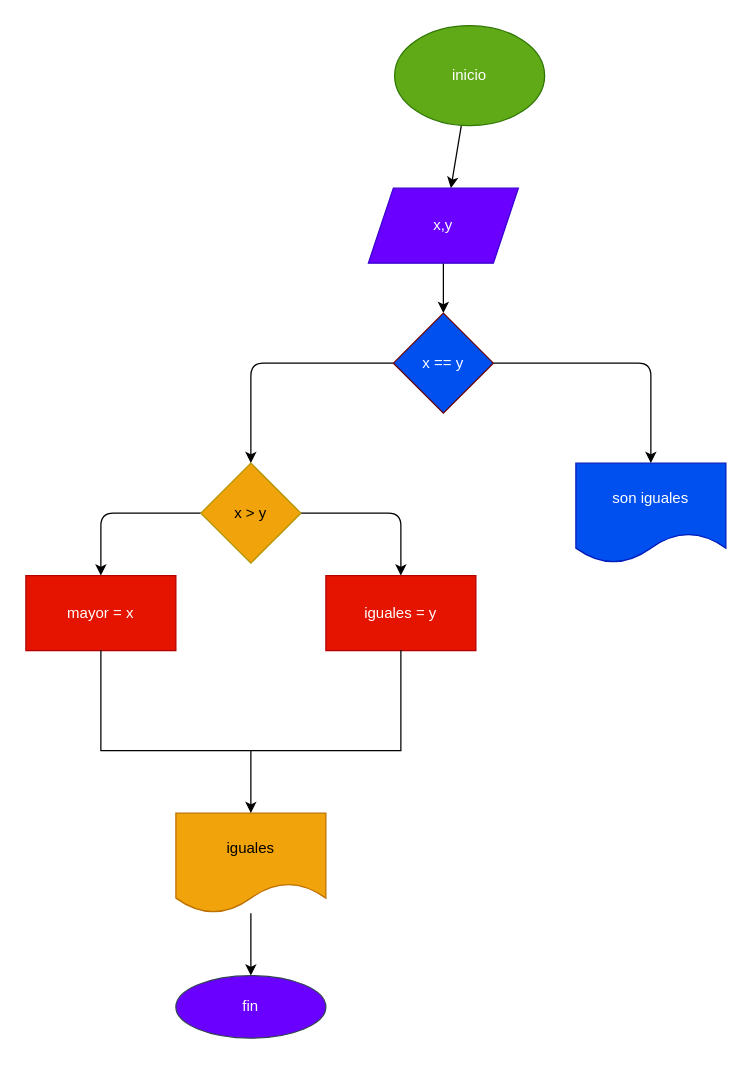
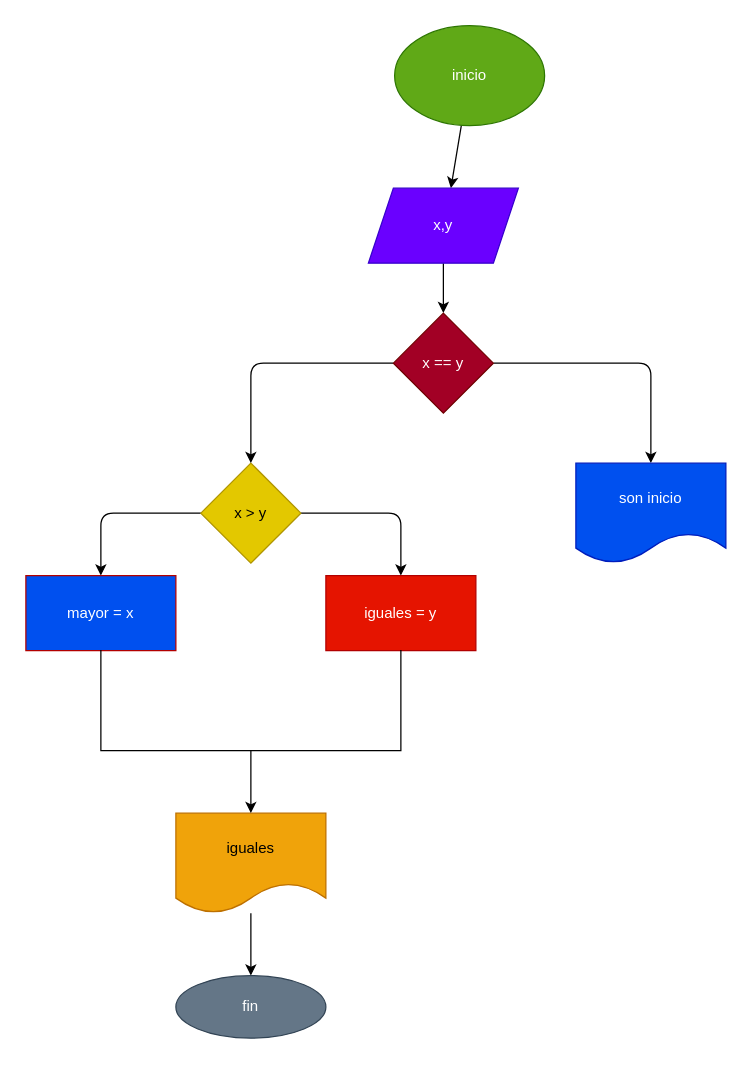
node "x == y": fillcolor #0050ef -> #a20025
node "son iguales": label "son iguales" -> "son inicio"
node "x > y": fillcolor #f0a30a -> #e3c800
node "mayor = x": fillcolor #e51400 -> #0050ef
node "fin": fillcolor #6a00ff -> #647687
